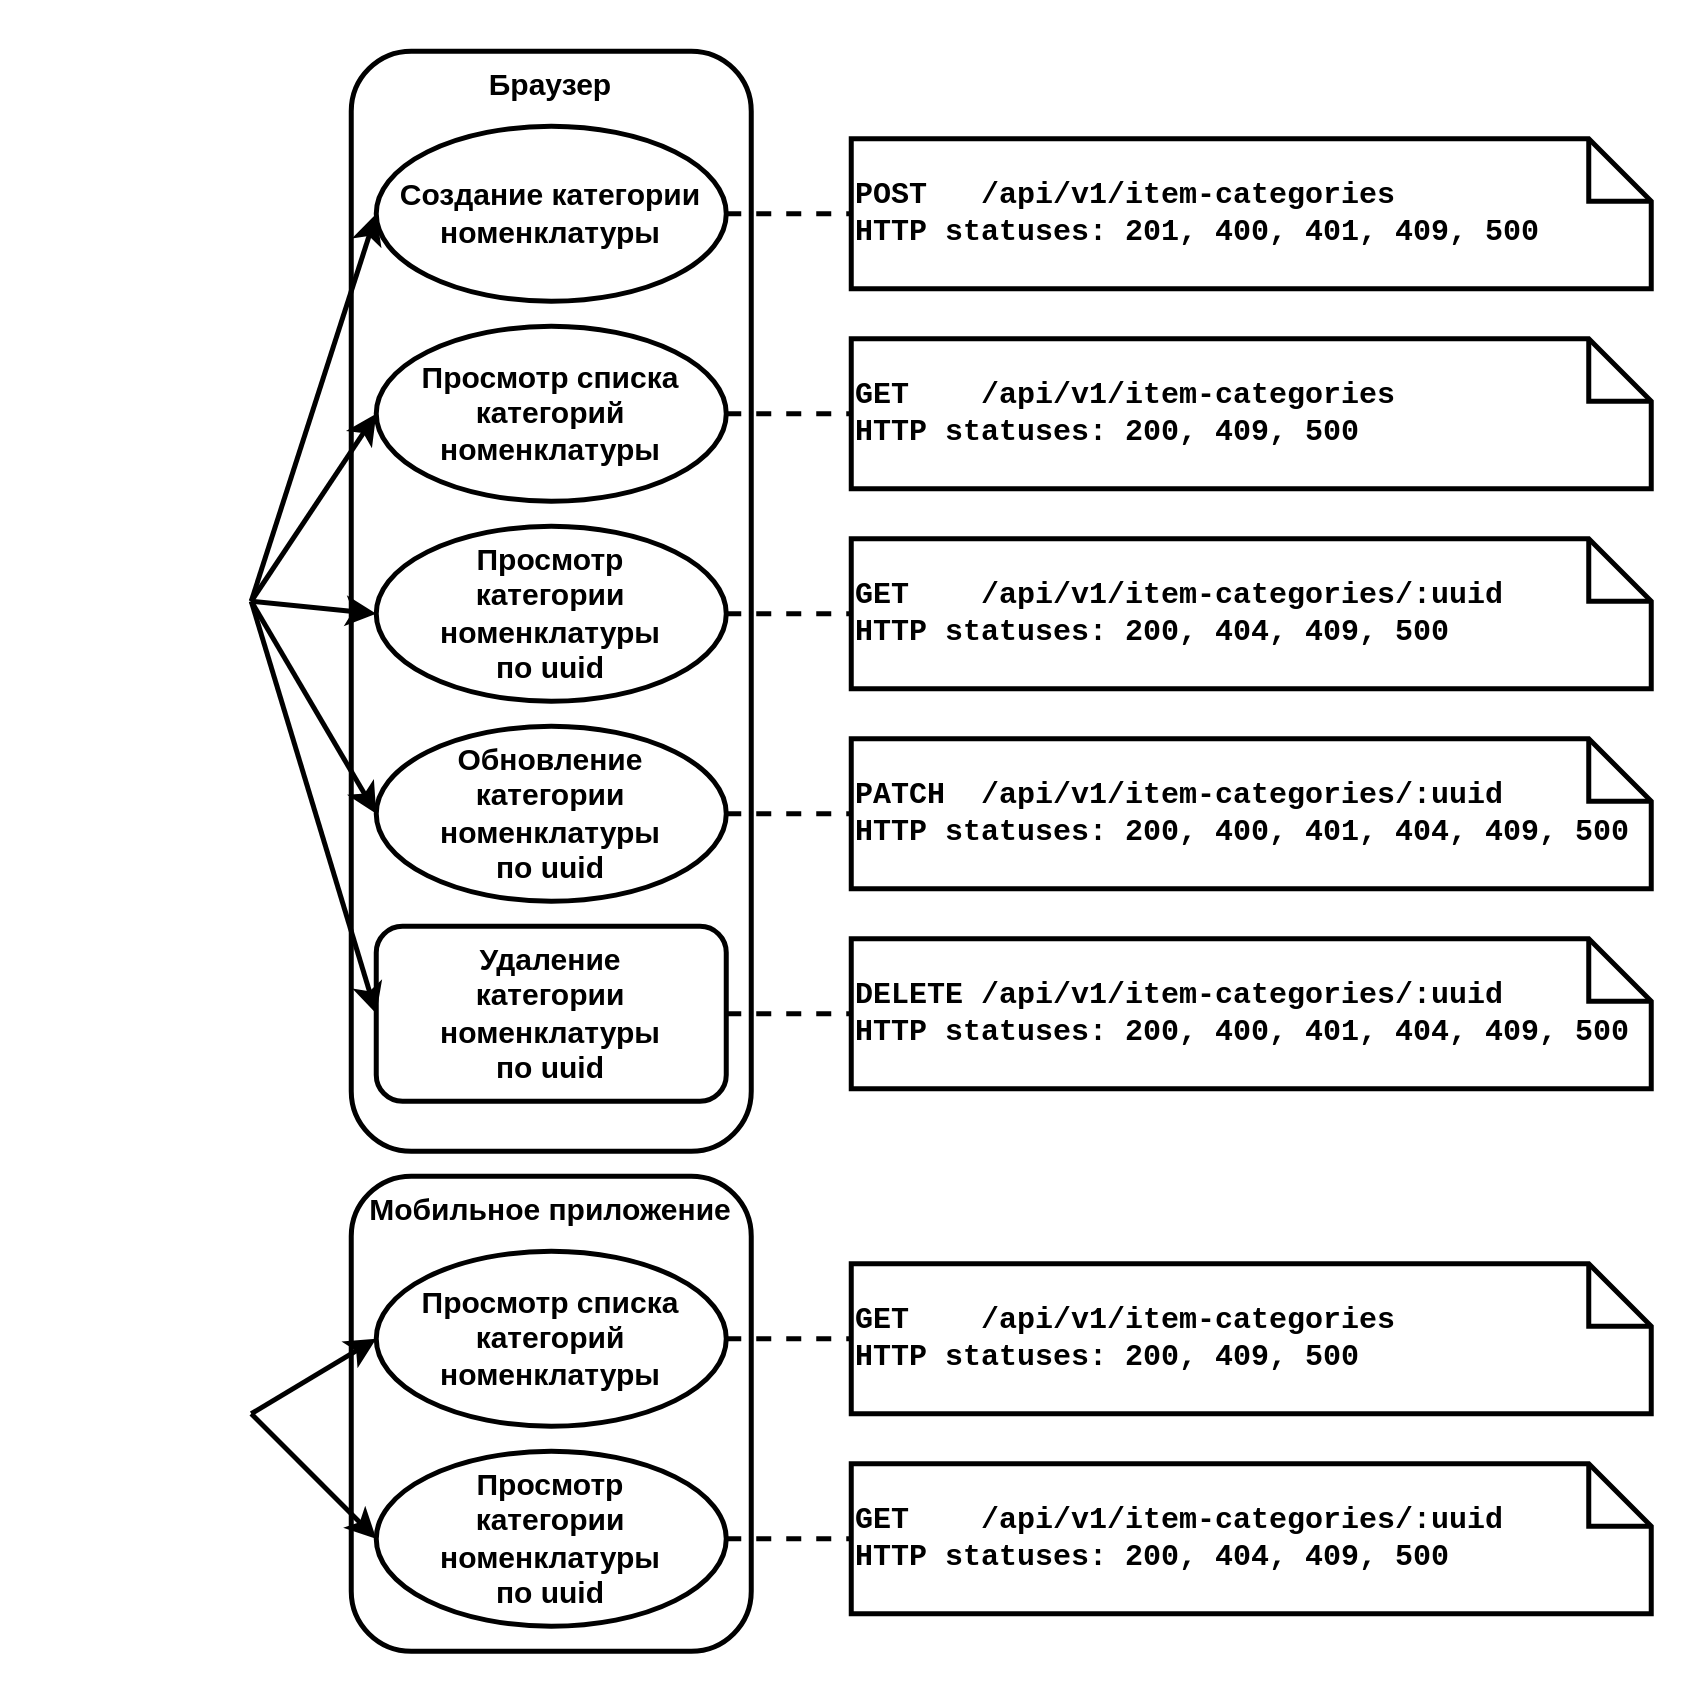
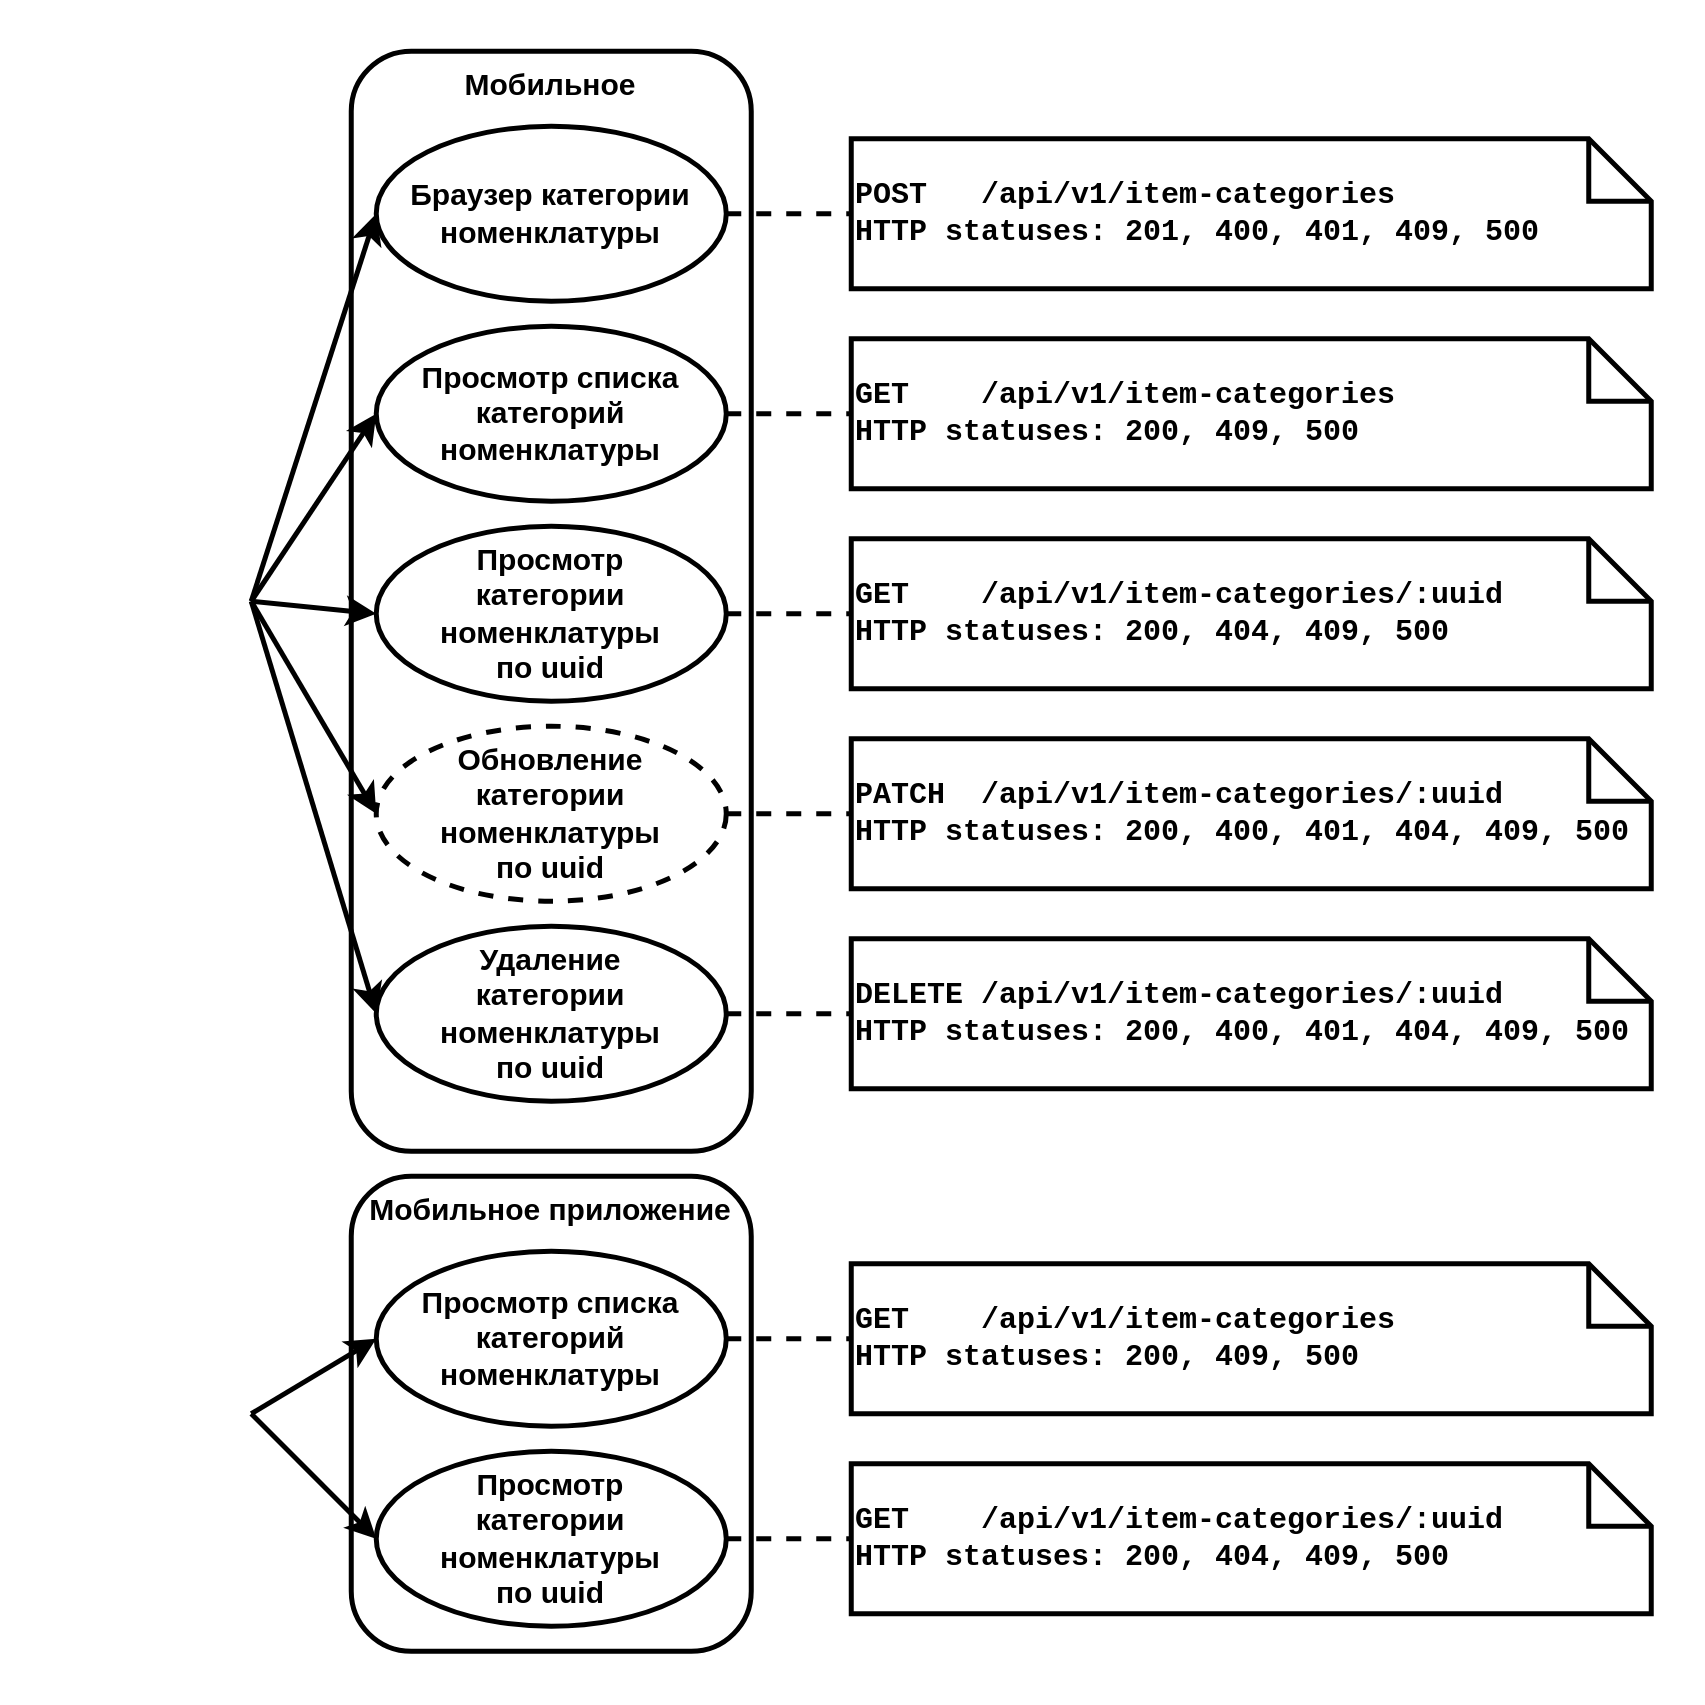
node "Браузер": label "Браузер" -> "Мобильное"
node "Создание категории номенклатуры": label "Создание категории номенклатуры" -> "Браузер категории номенклатуры"
node "Обновление категории номенклатуры по uuid": style solid -> dashed
node "Удаление категории номенклатуры по uuid": shape rounded rectangle -> ellipse
